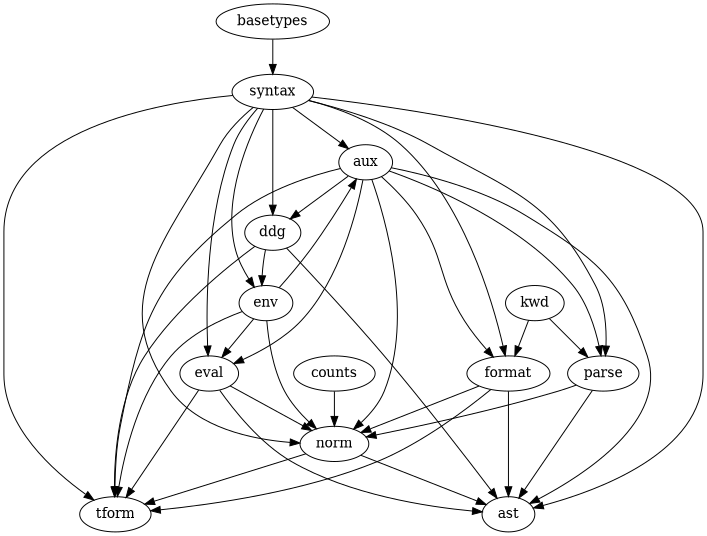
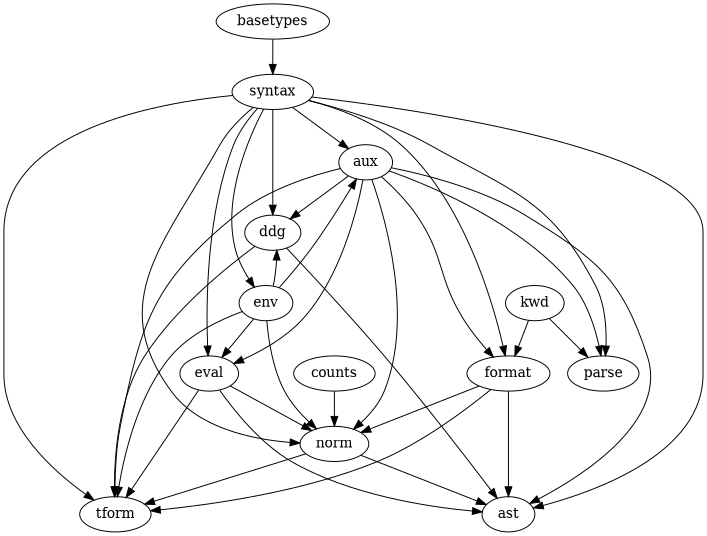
edge "ddg" -> "env": reversed
edge "parse" -> "norm": removed
edge "parse" -> "ast": removed
